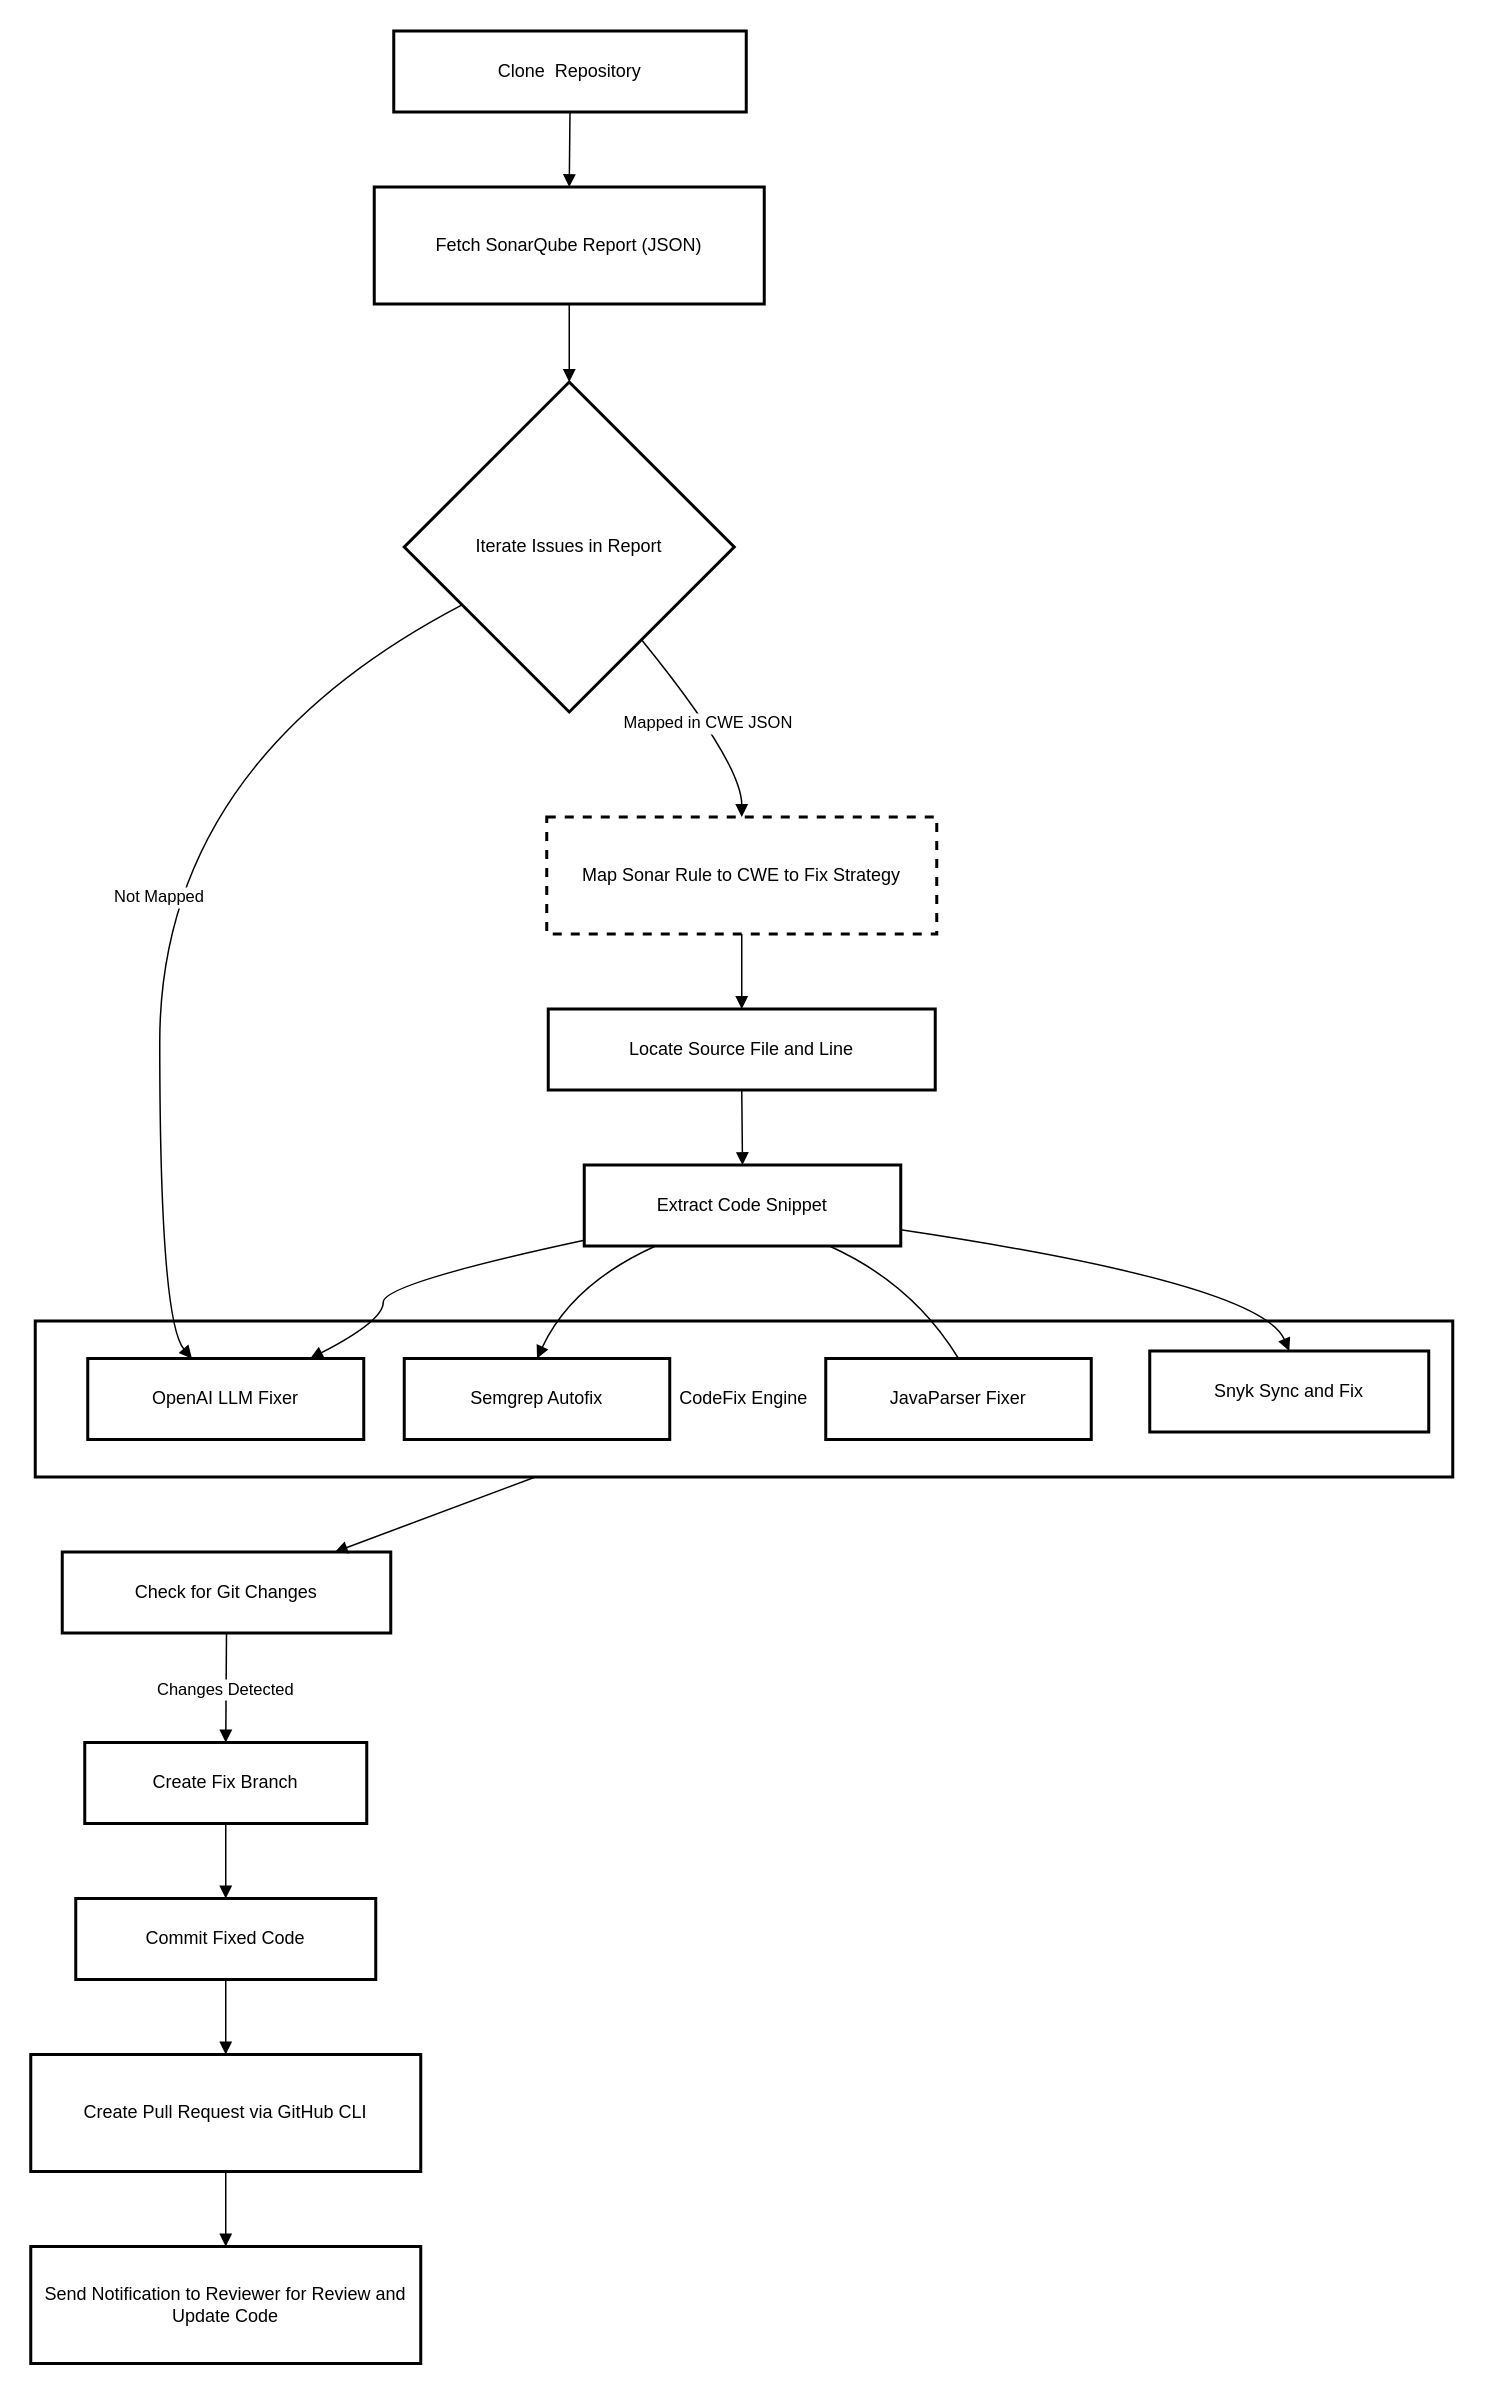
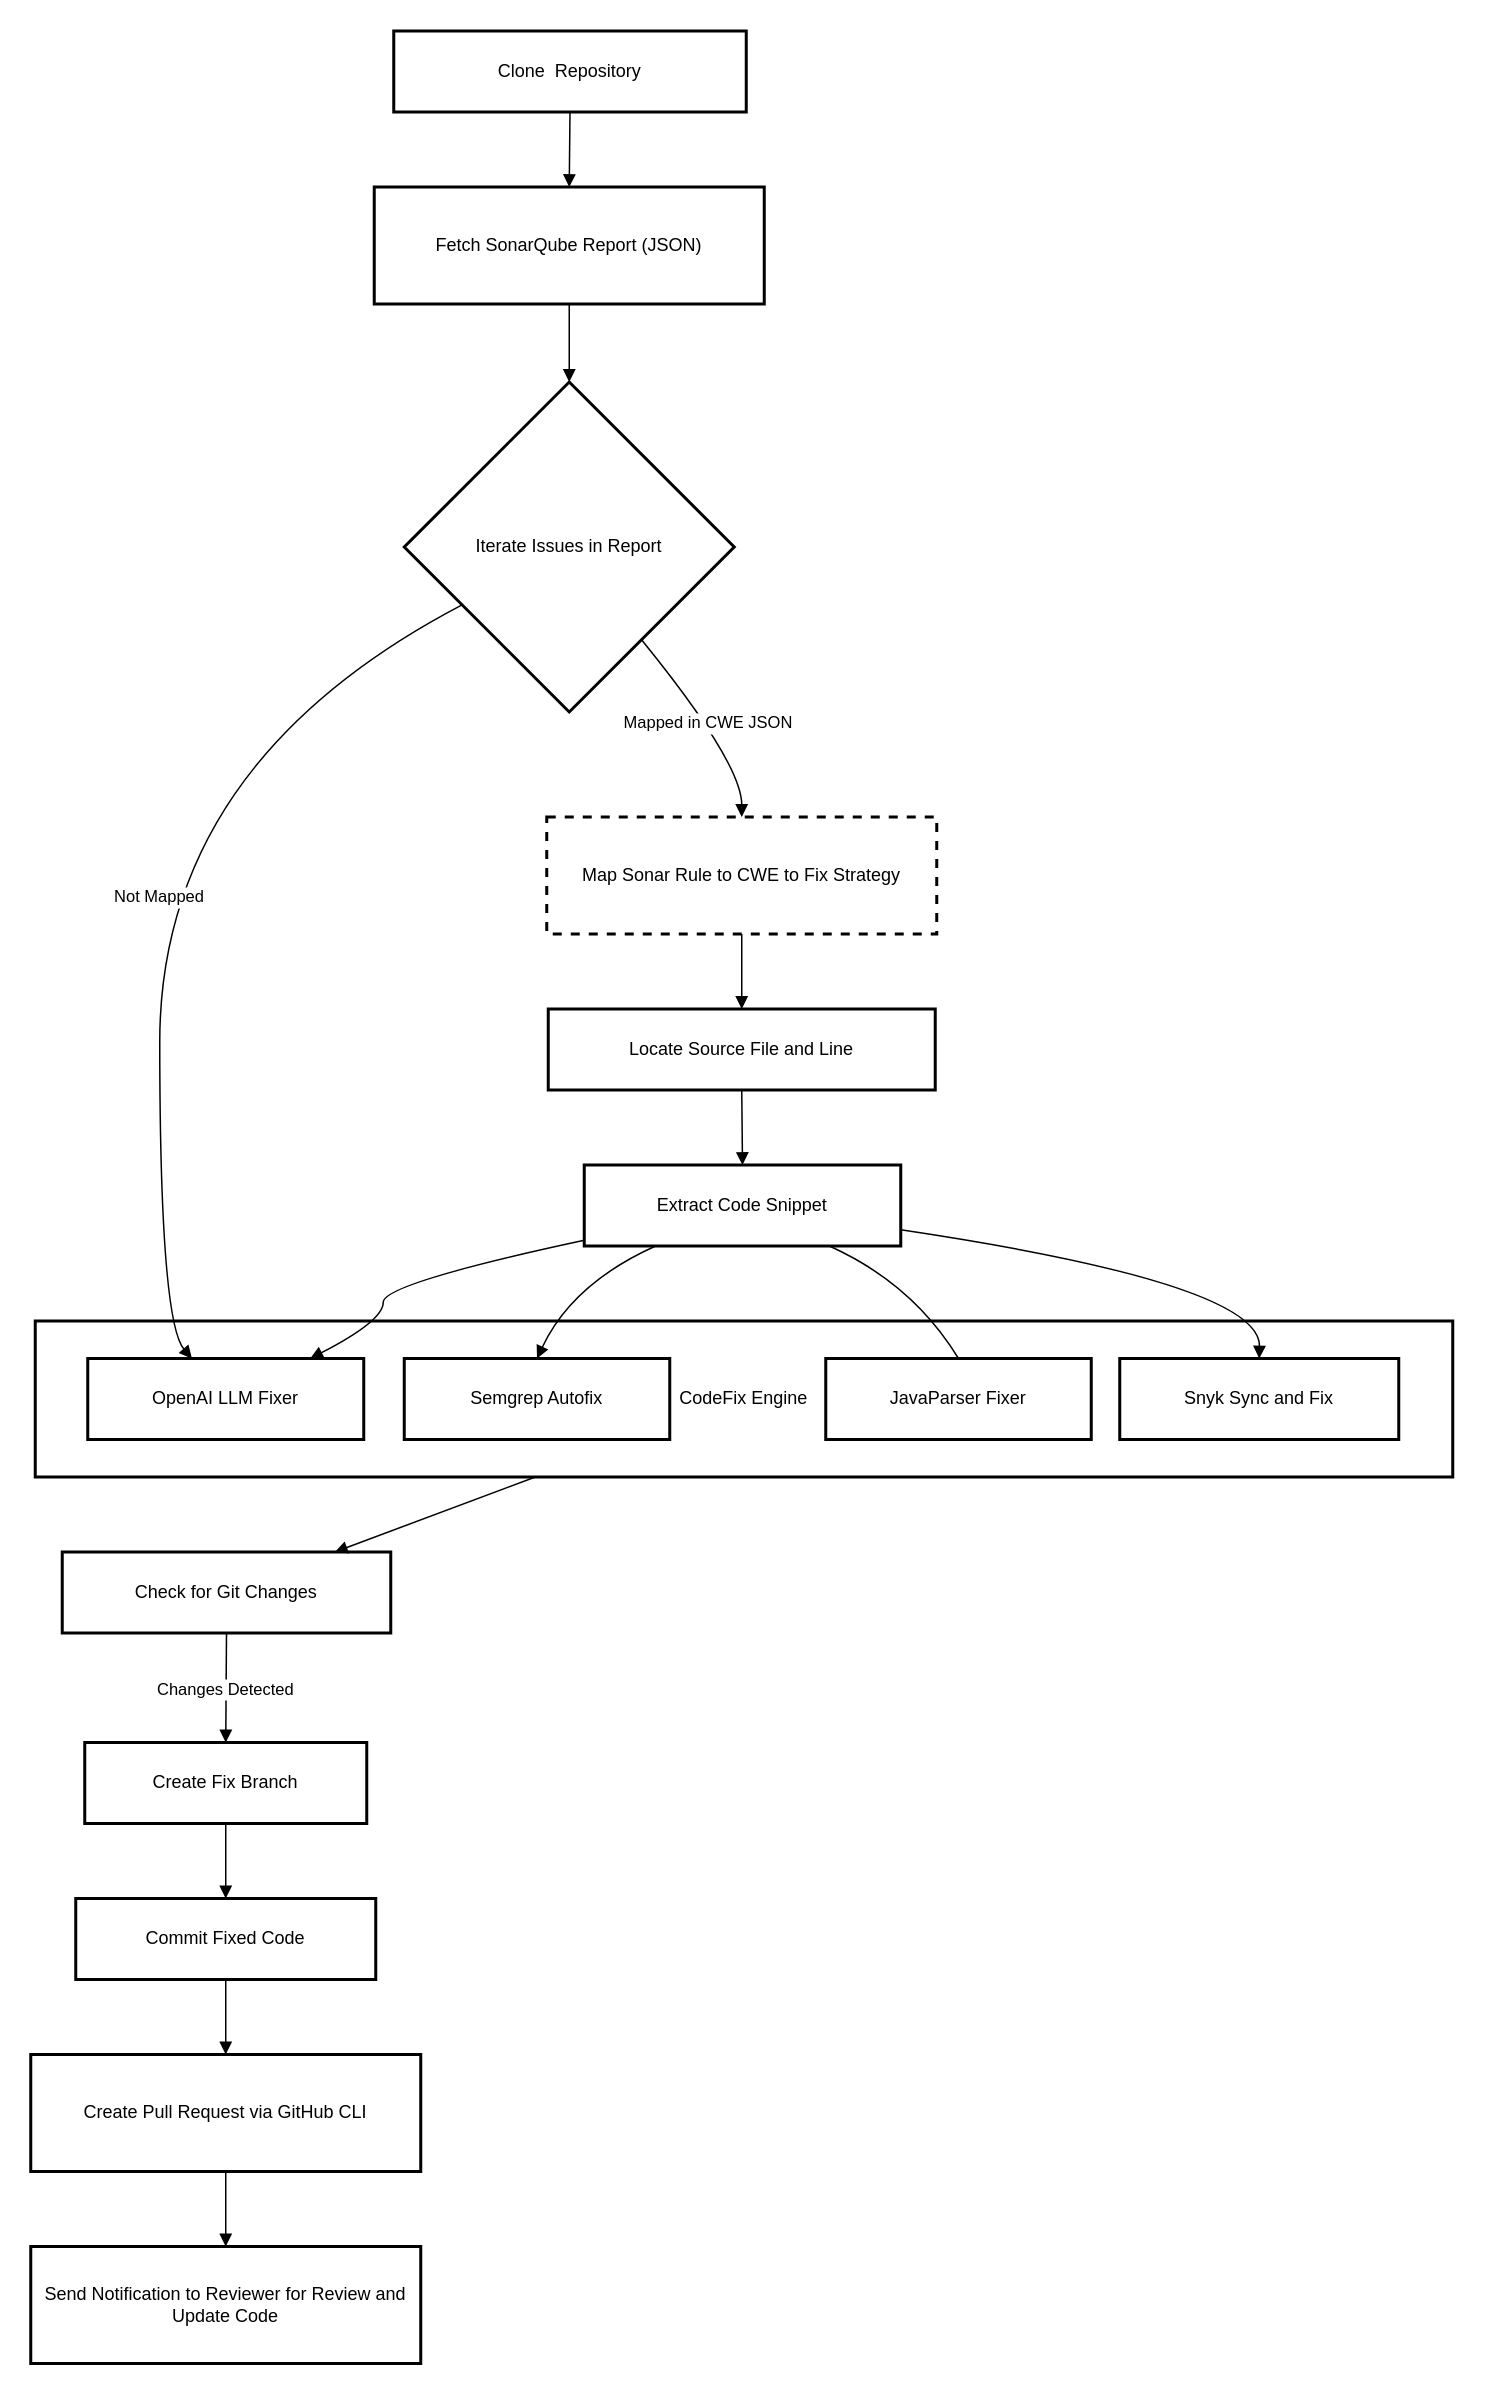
node "Snyk Sync and Fix": moved (1289, 1391) -> (1259, 1399)
